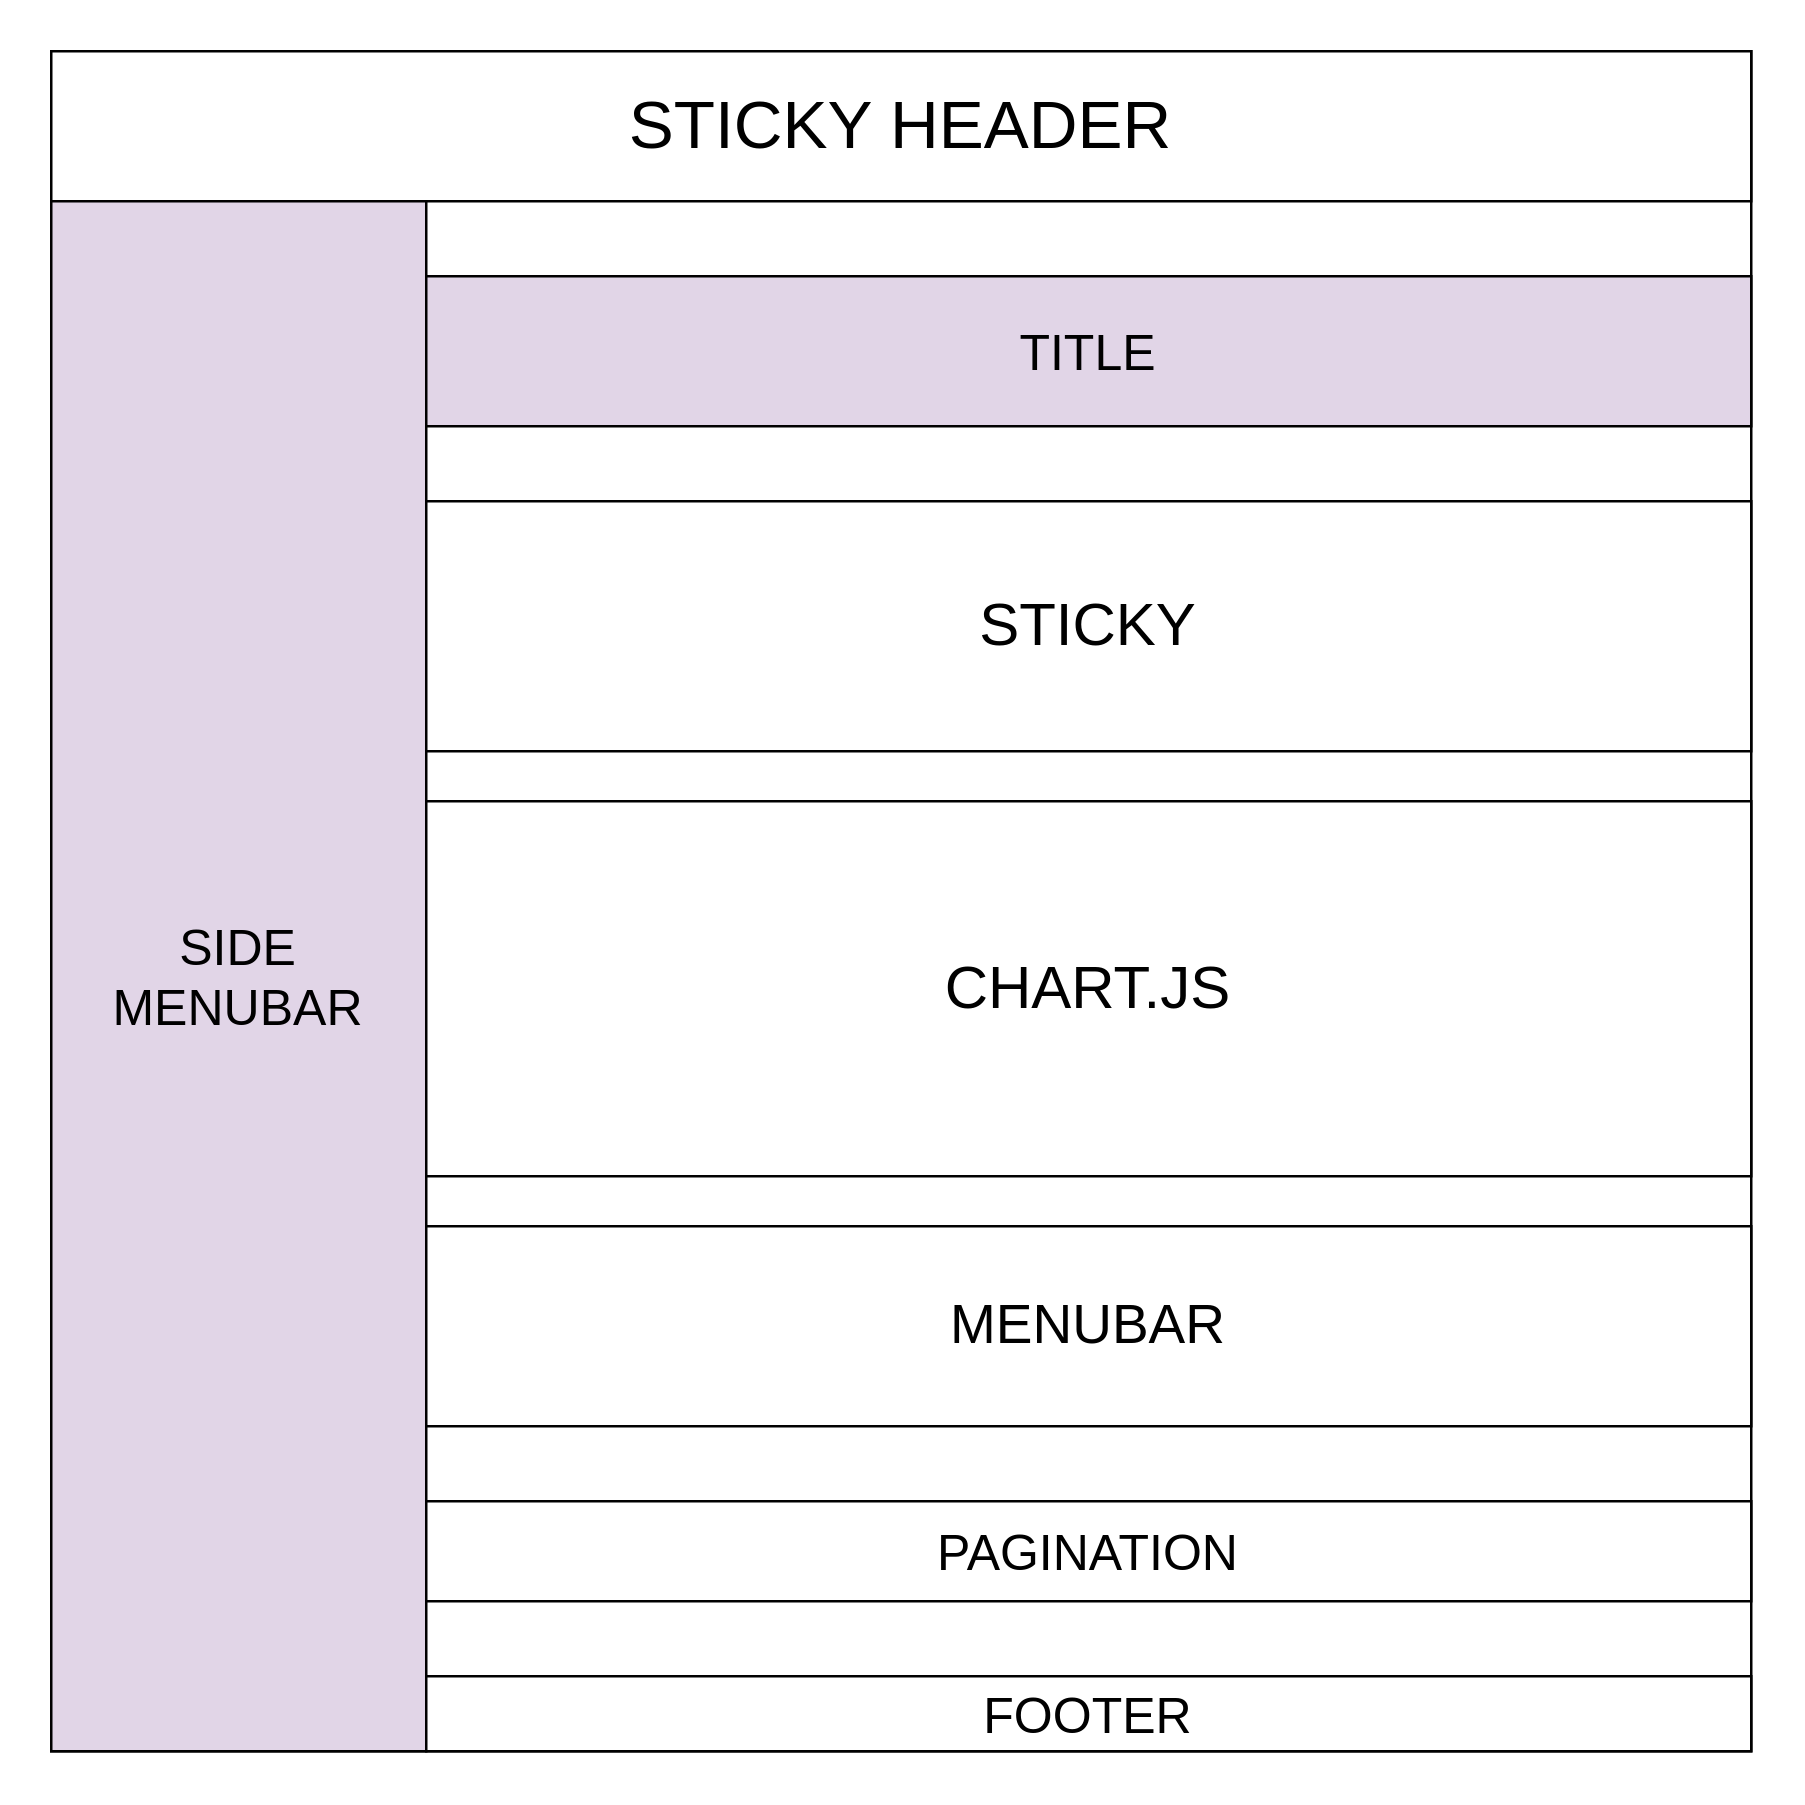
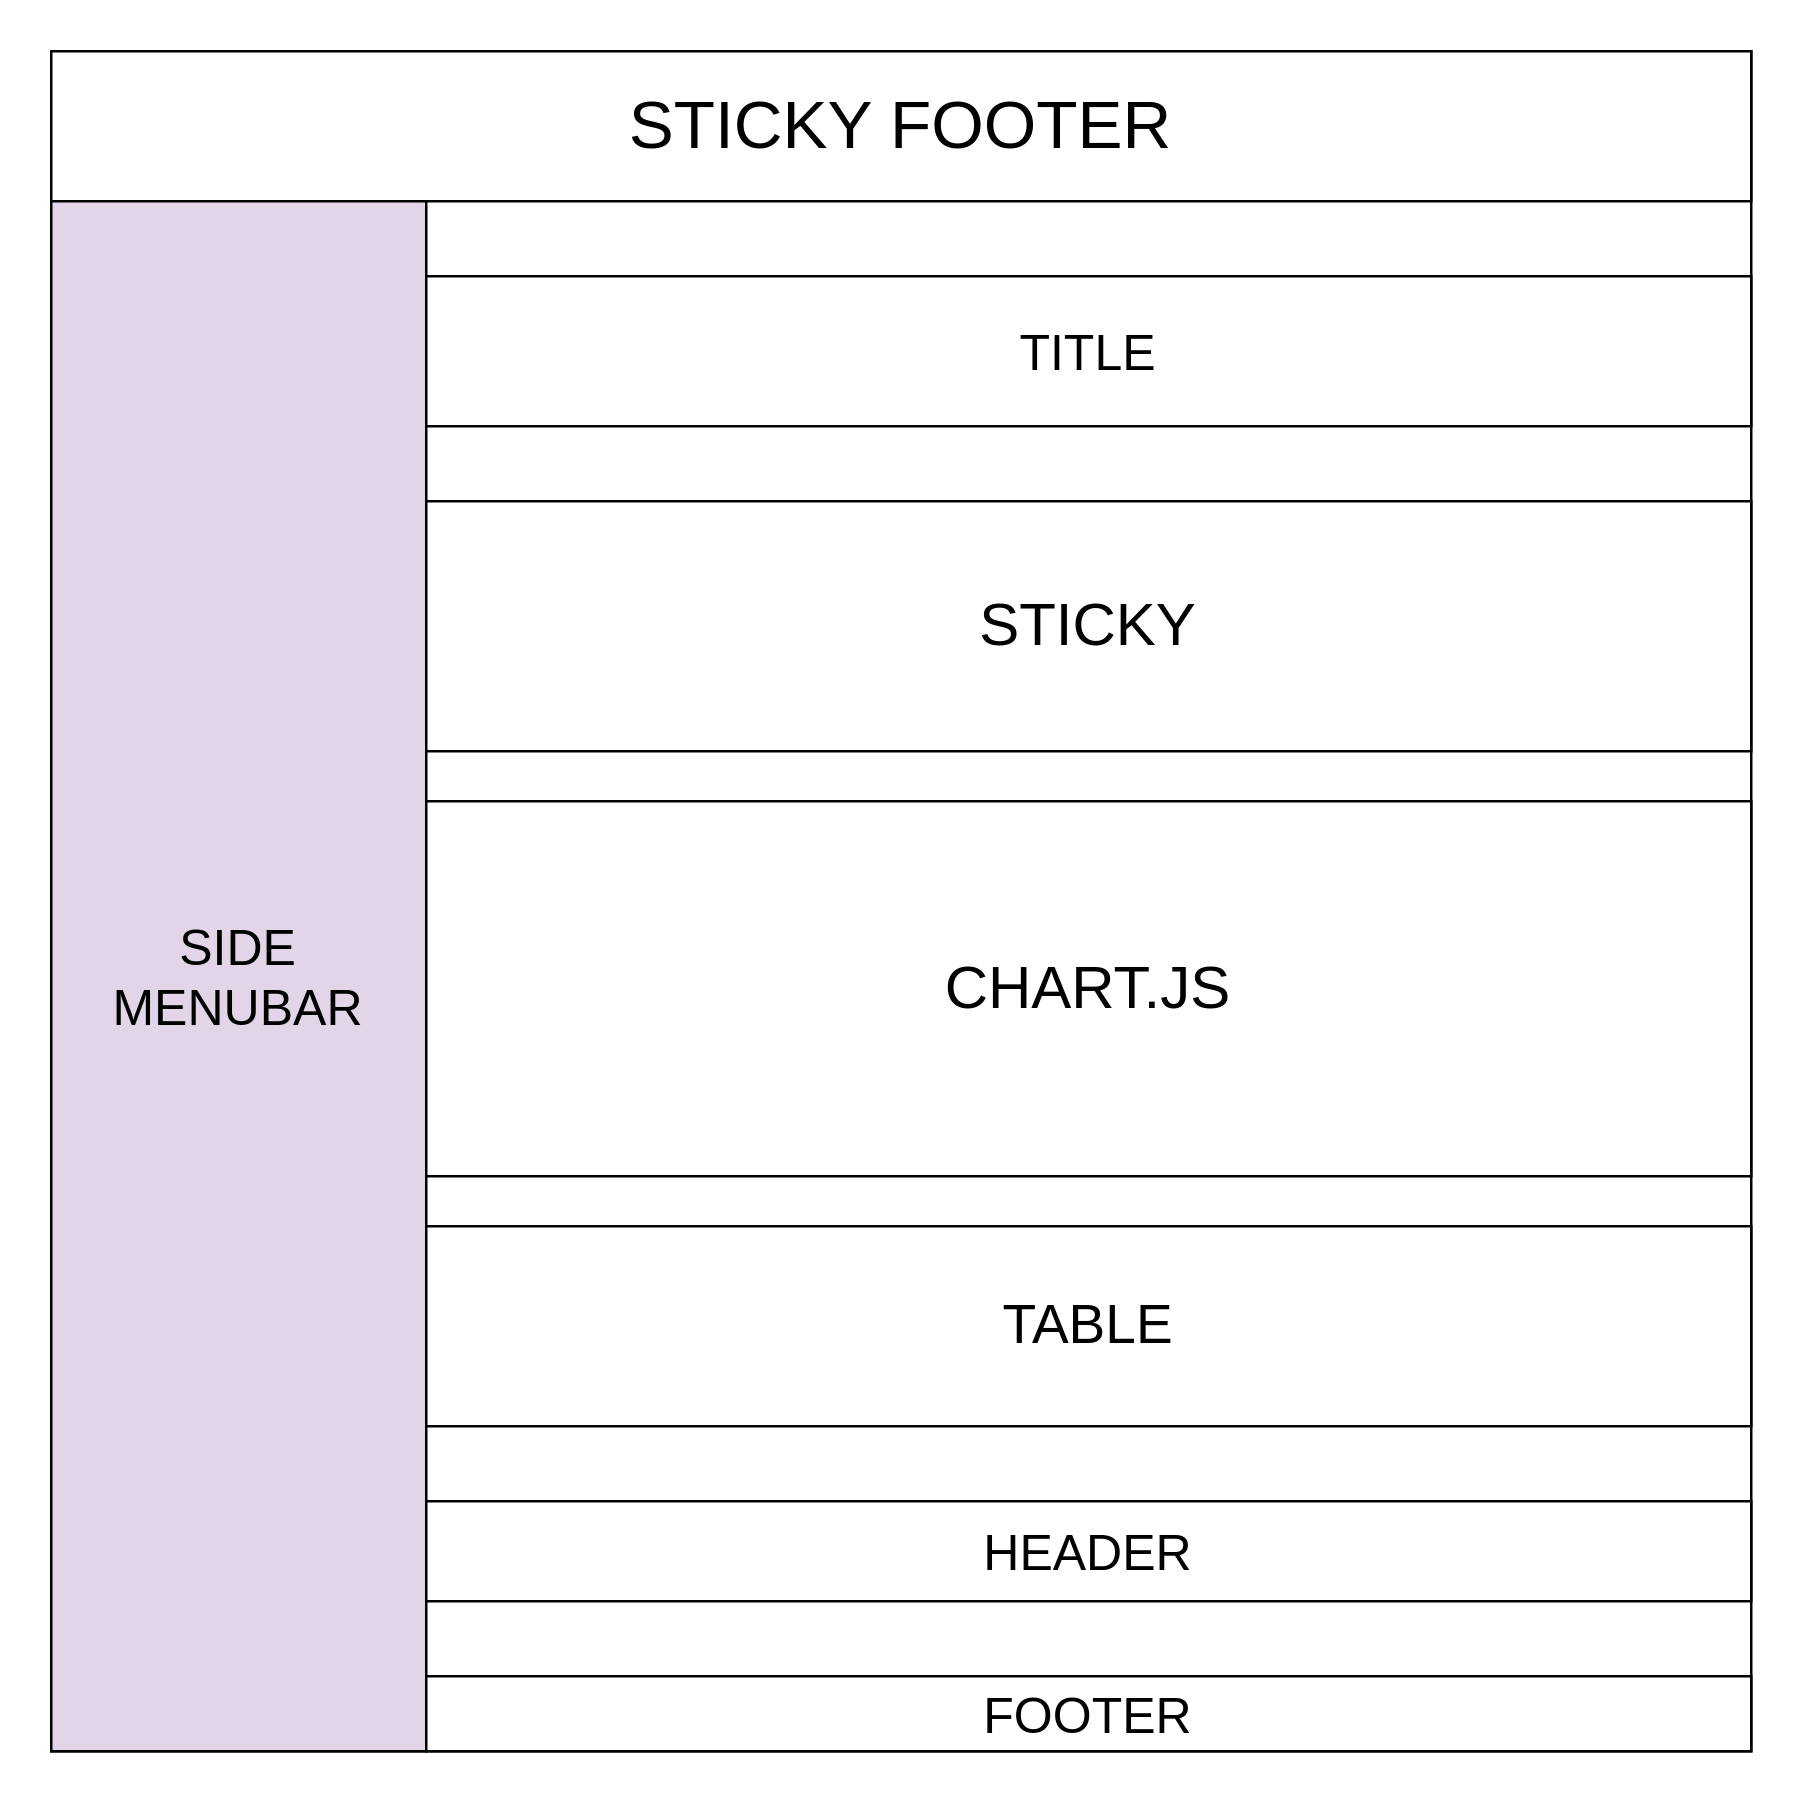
node "STICKY HEADER": label "STICKY HEADER" -> "STICKY FOOTER"
node "TITLE": fillcolor #e1d5e7 -> #ffffff
node "MENUBAR": label "MENUBAR" -> "TABLE"
node "PAGINATION": label "PAGINATION" -> "HEADER"
